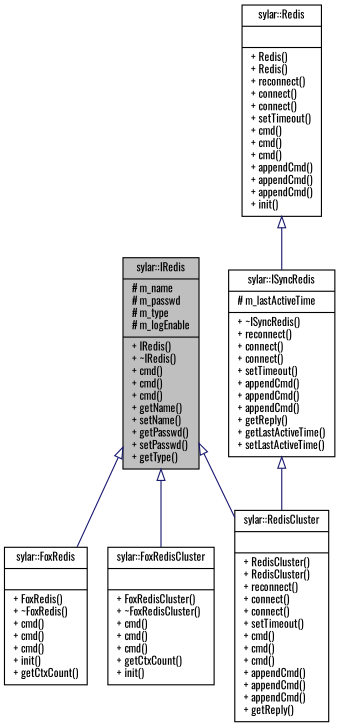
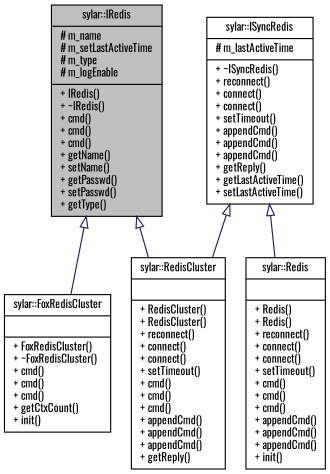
edge "sylar::ISyncRedis" -> "sylar::Redis": reversed
node "sylar::IRedis": text "# m_passwd" -> "# m_setLastActiveTime"
node "sylar::FoxRedis": removed
